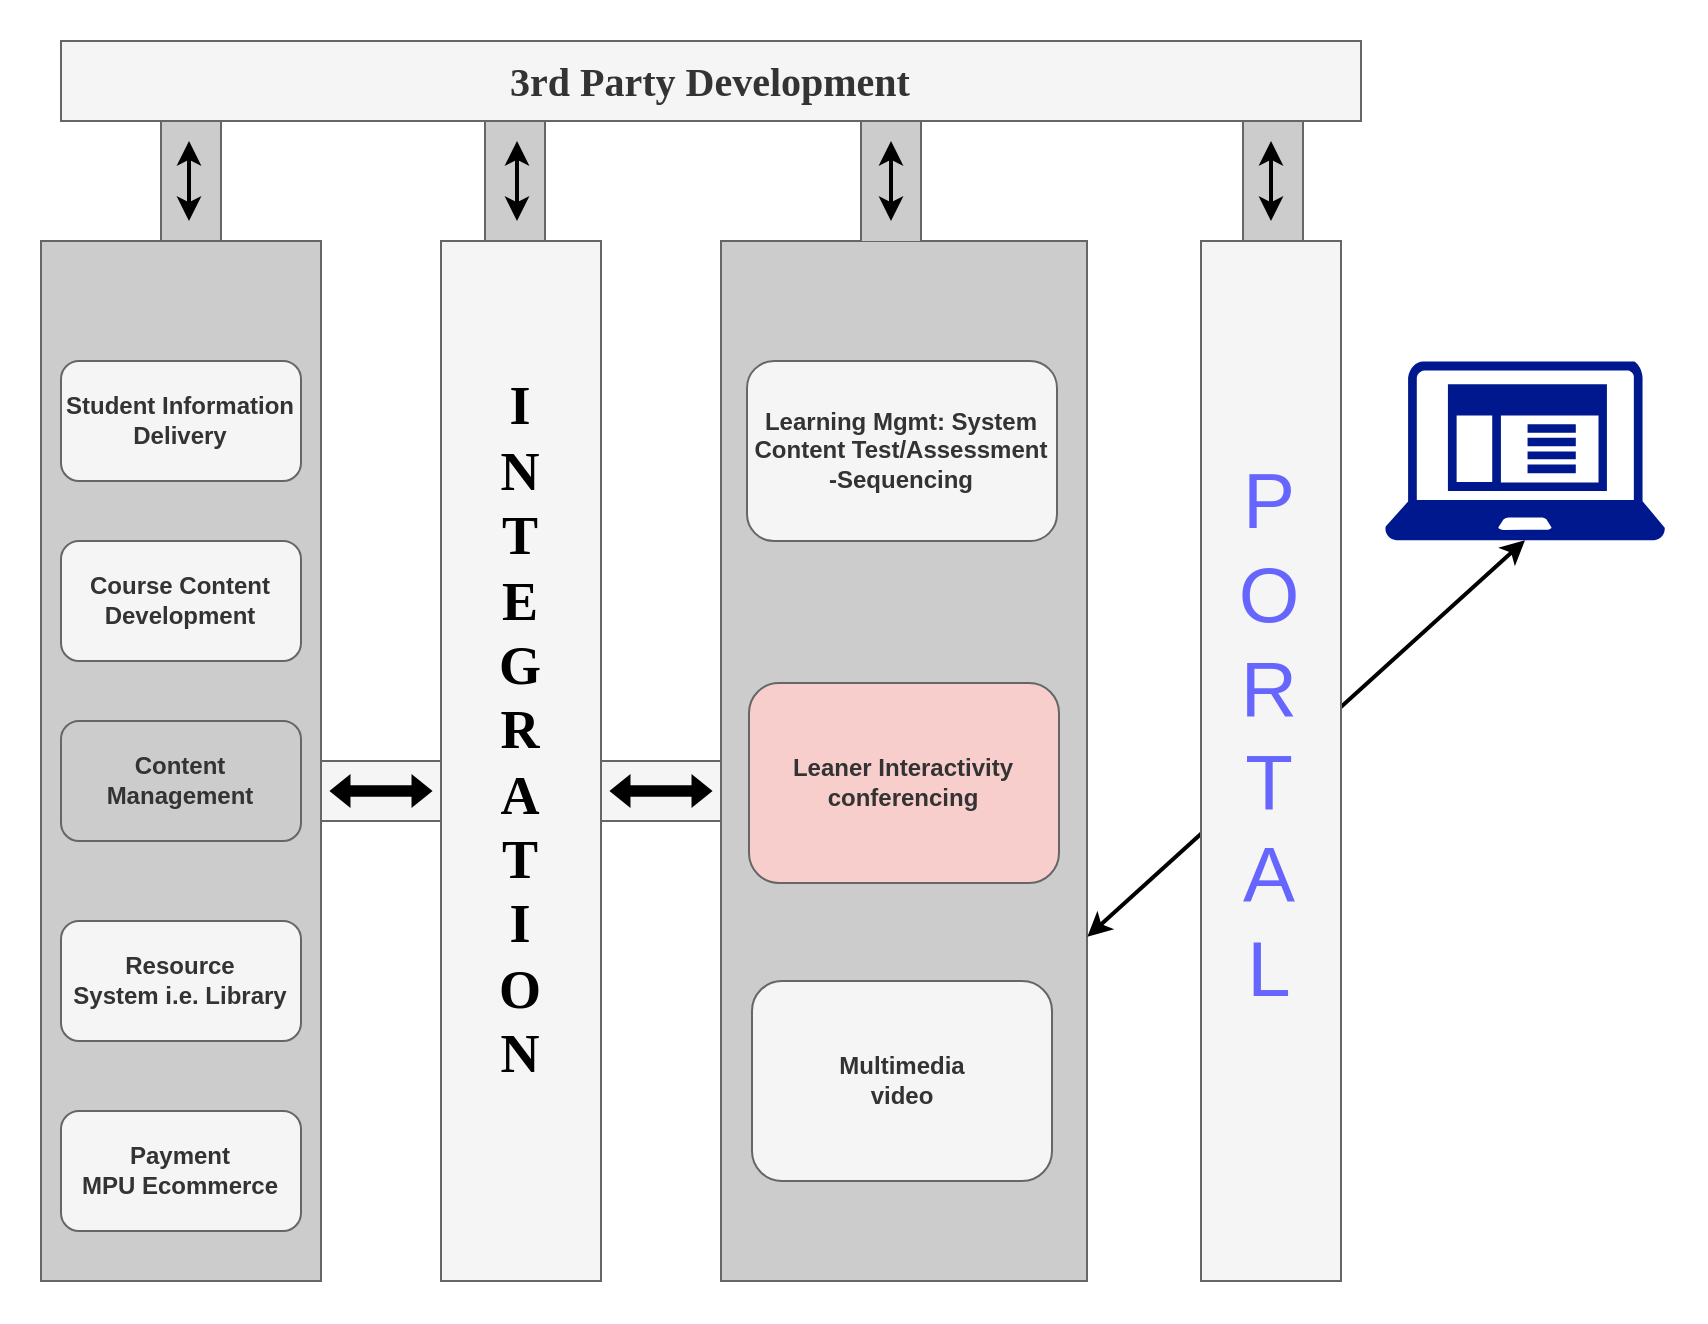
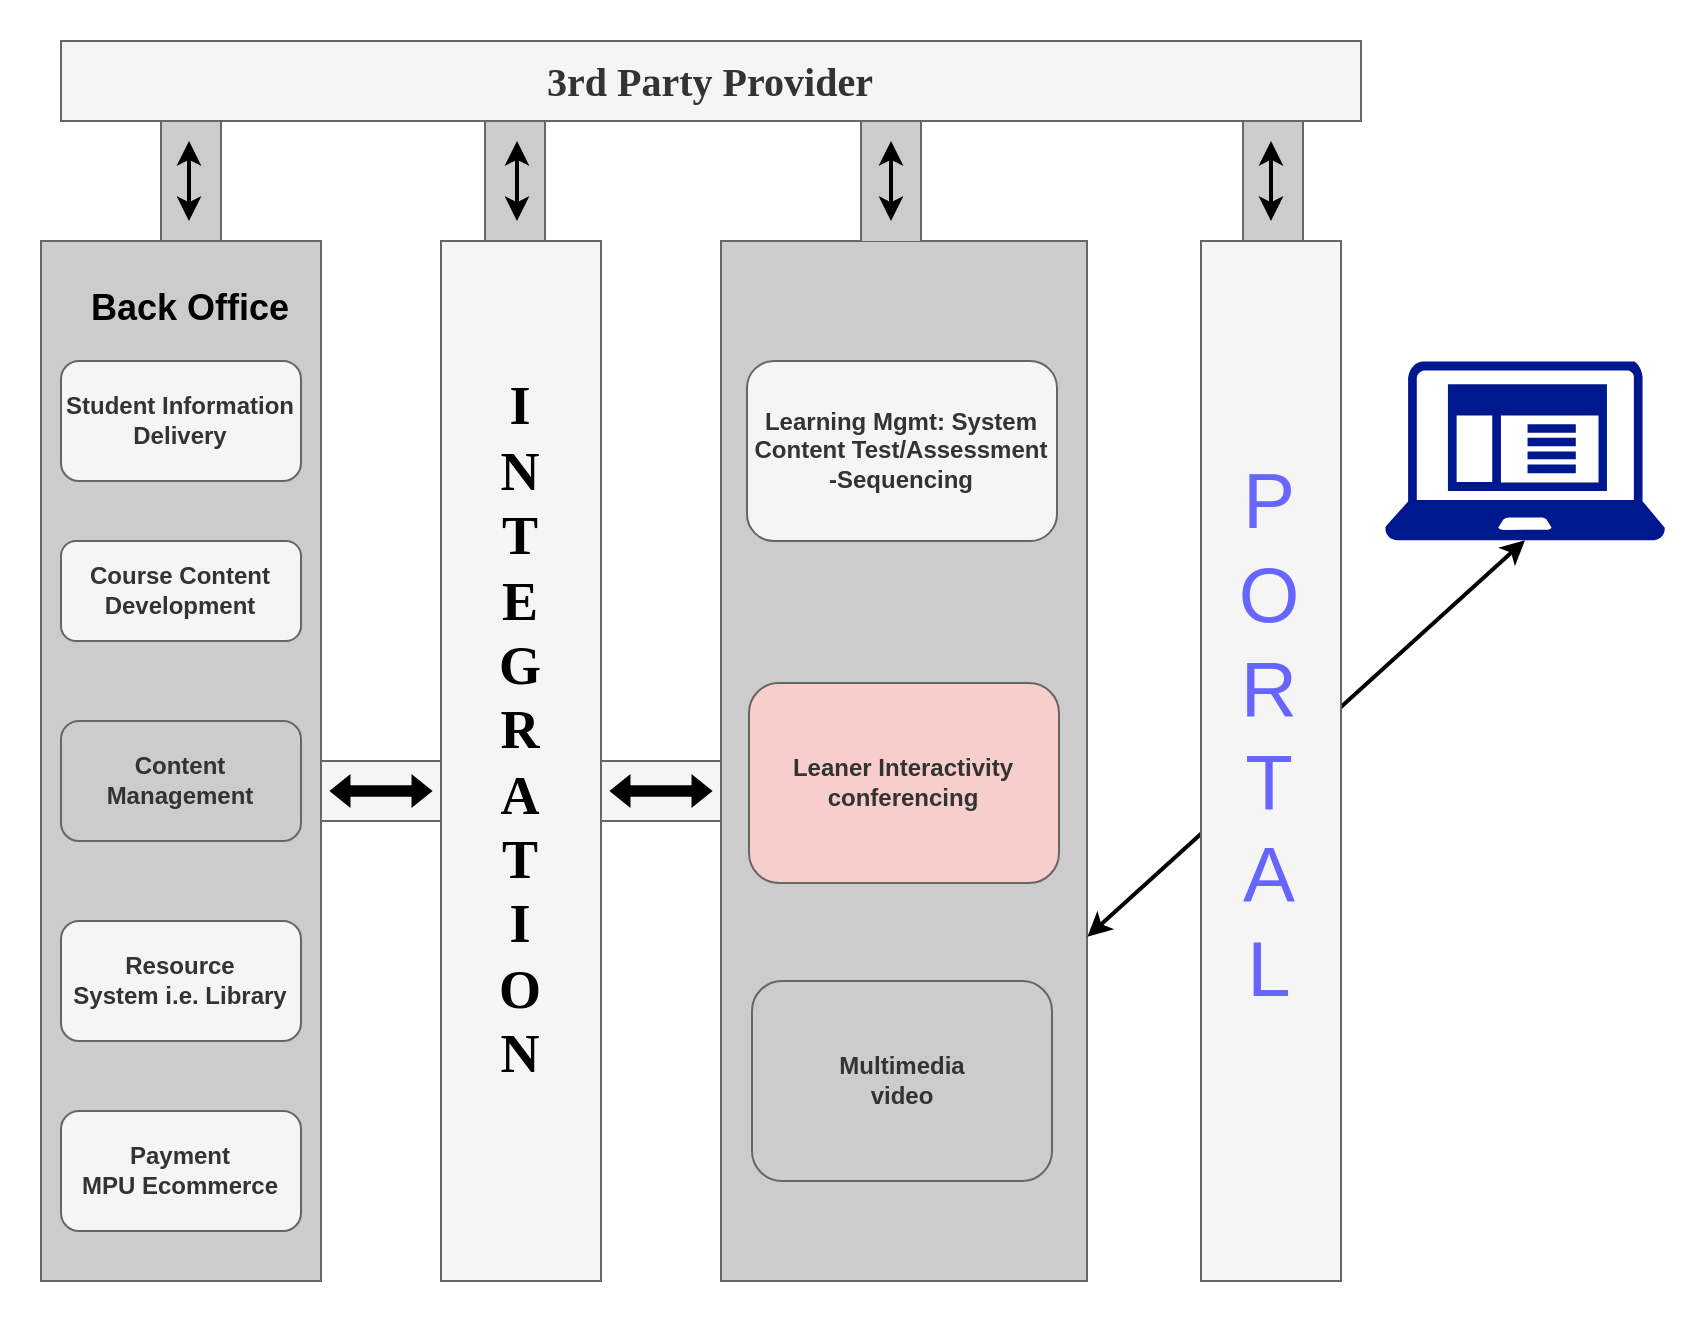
node "3rd Party Development": label "3rd Party Development" -> "3rd Party Provider"
node "Back Office": added
node "Course Content Development": size 240x120 -> 240x100
node "Multimedia video": fillcolor #f5f5f5 -> #cccccc
